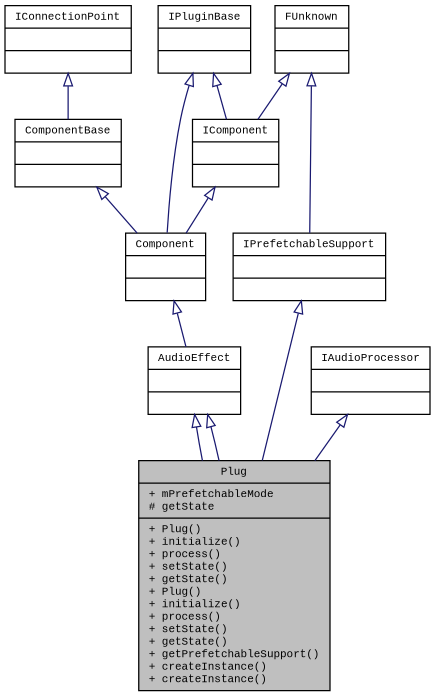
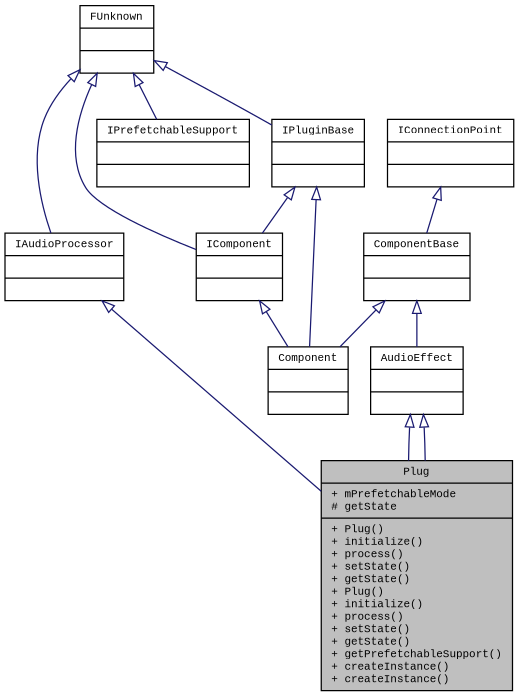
edge "IPluginBase" -> "FUnknown": added
edge "IAudioProcessor" -> "FUnknown": added
edge "AudioEffect" -> "Component": now "AudioEffect" -> "ComponentBase"
edge "Plug" -> "IPrefetchableSupport": removed
